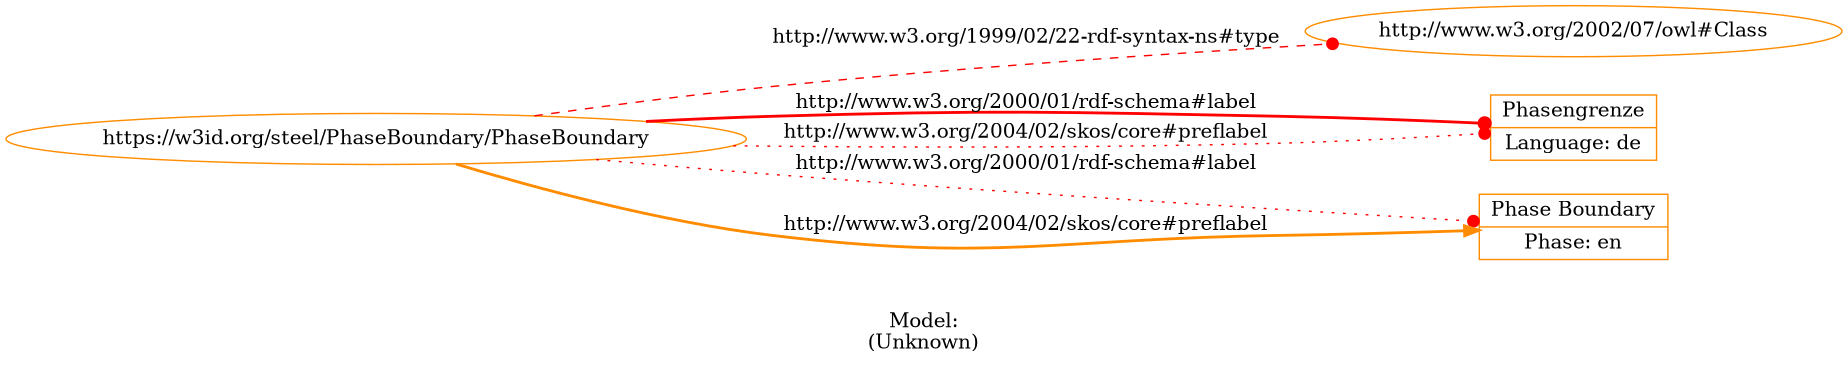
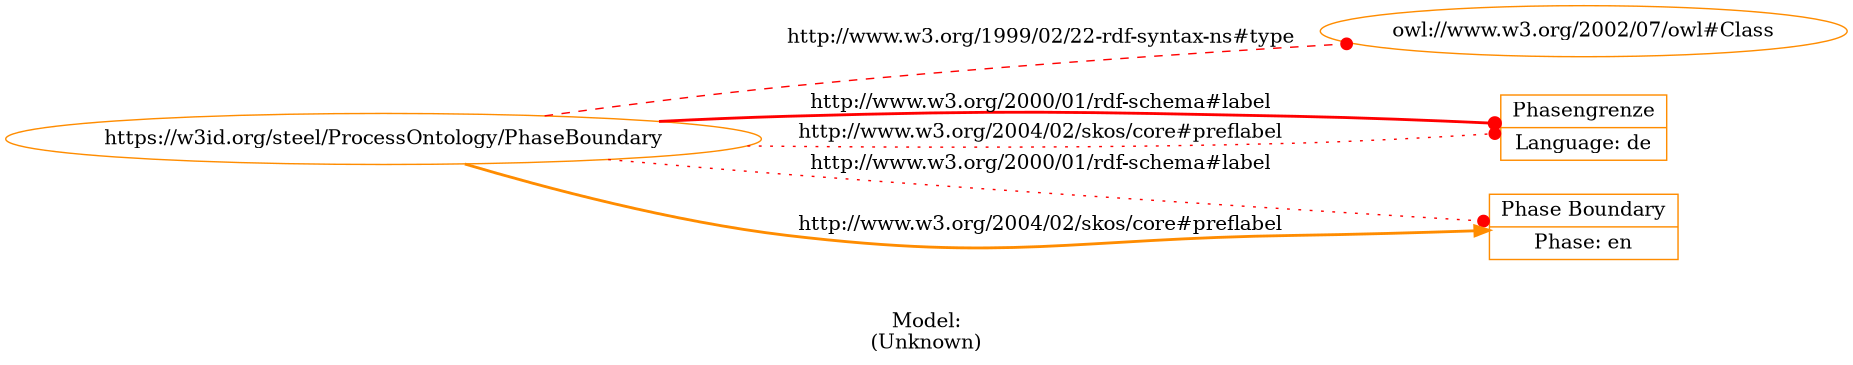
node "http://www.w3.org/2002/07/owl#Class": label "http://www.w3.org/2002/07/owl#Class" -> "owl://www.w3.org/2002/07/owl#Class"
node "https://w3id.org/steel/PhaseBoundary/PhaseBoundary": label "https://w3id.org/steel/PhaseBoundary/PhaseBoundary" -> "https://w3id.org/steel/ProcessOntology/PhaseBoundary"
